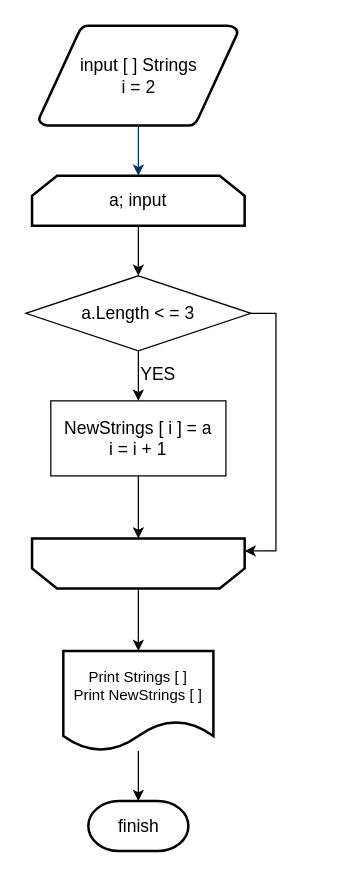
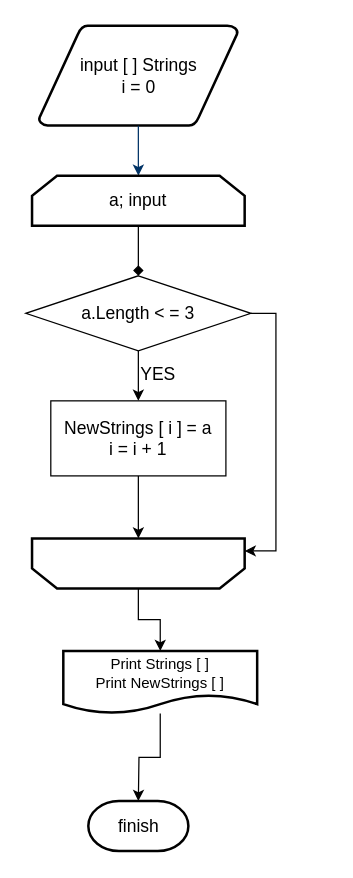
node "input [ ] Strings i = 2": label "input [ ] Strings i = 2" -> "input [ ] Strings i = 0"
edge "a; input" -> "a.Length < = 3": arrowhead classic -> diamond
node "Print Strings [ ] Print NewStrings [ ]": size 150x100 -> 194x63
